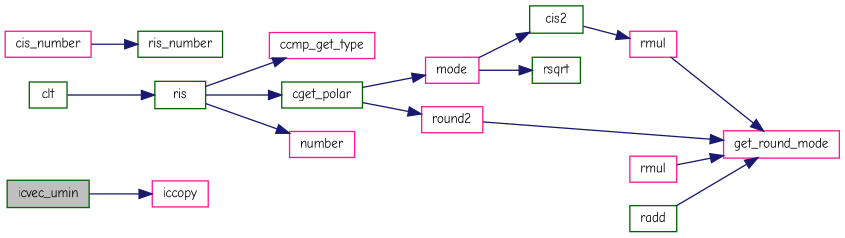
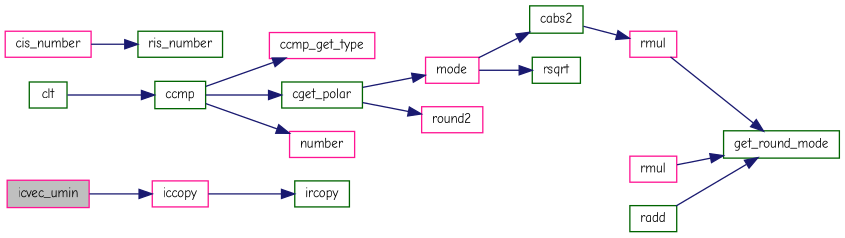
node "cis2": label "cis2" -> "cabs2"
node "ris": label "ris" -> "ccmp"
edge "round2" -> "get_round_mode": removed
node "get_round_mode": color deeppink -> darkgreen
node "icvec_umin": color darkgreen -> deeppink
node "ircopy": added
